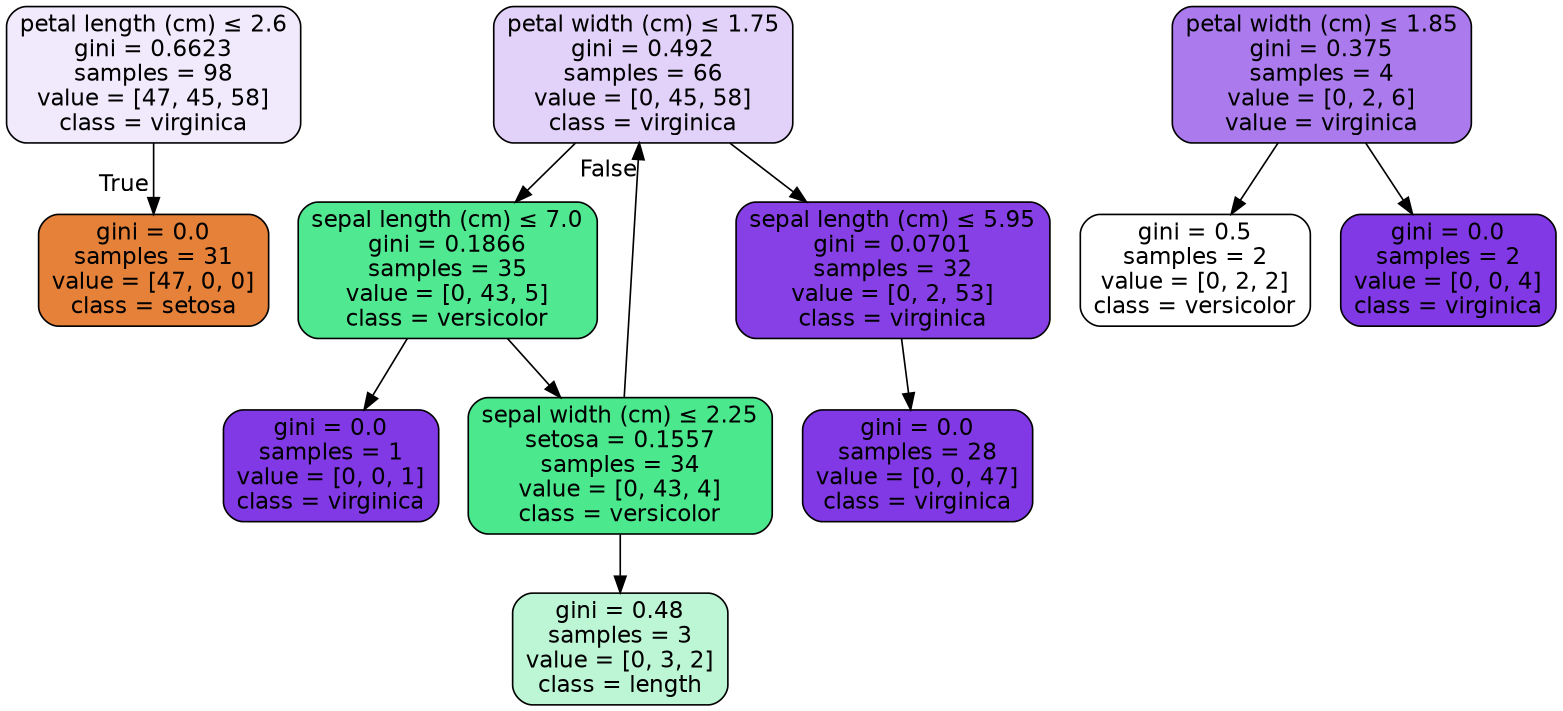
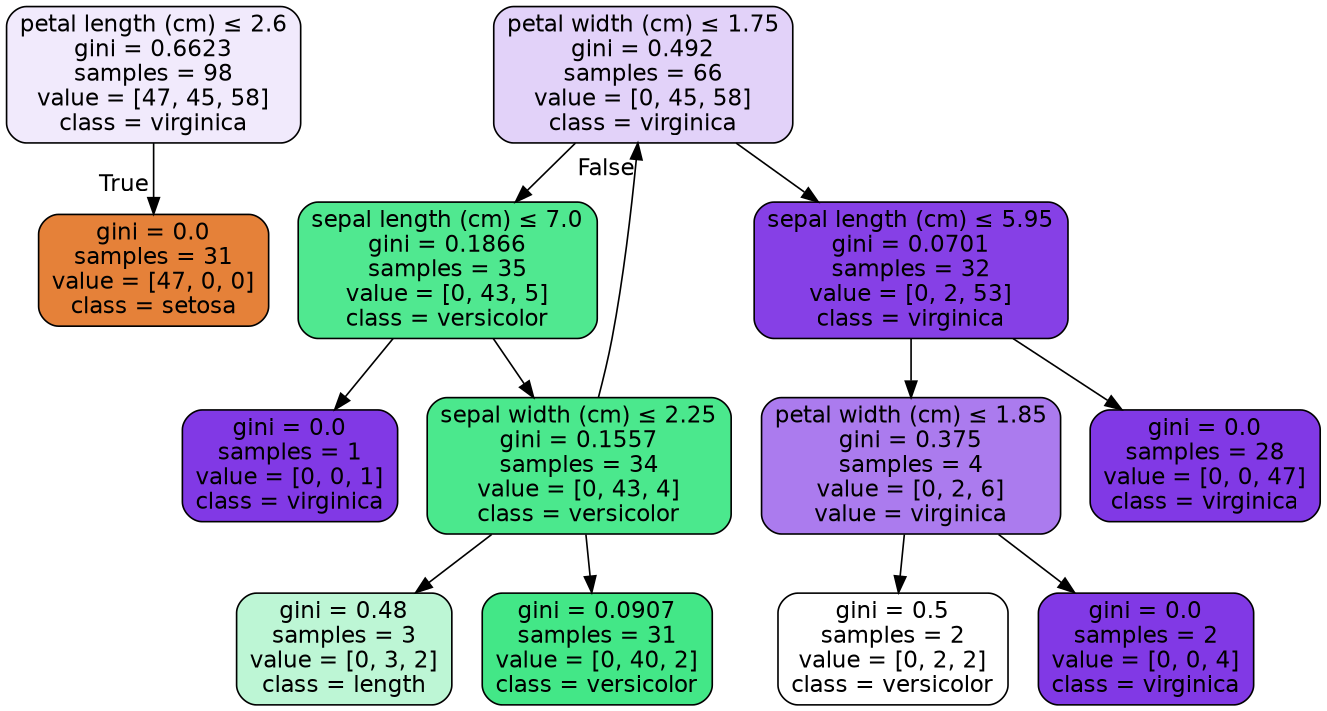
edge "sepal length (cm) ≤ 5.95" -> "petal width (cm) ≤ 1.85": added
node "sepal width (cm) ≤ 2.25": text "setosa = 0.1557" -> "gini = 0.1557"
node "gini = 0.0907": added
